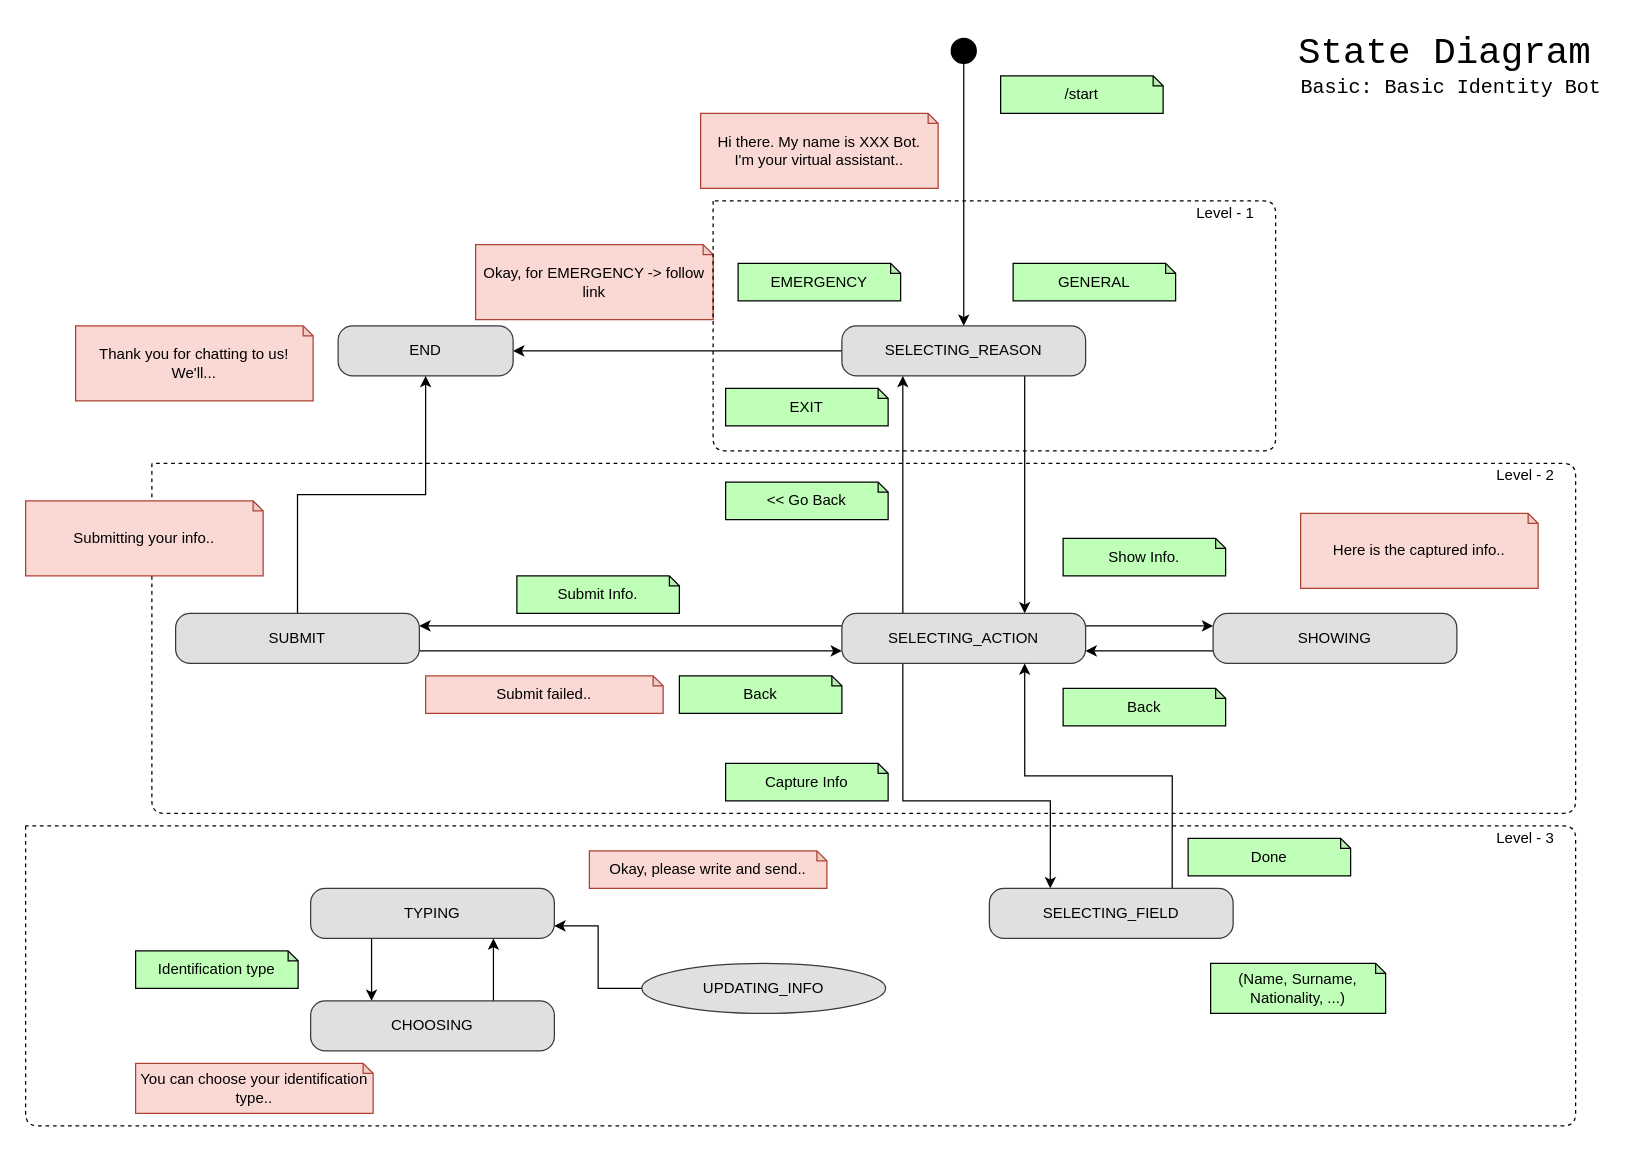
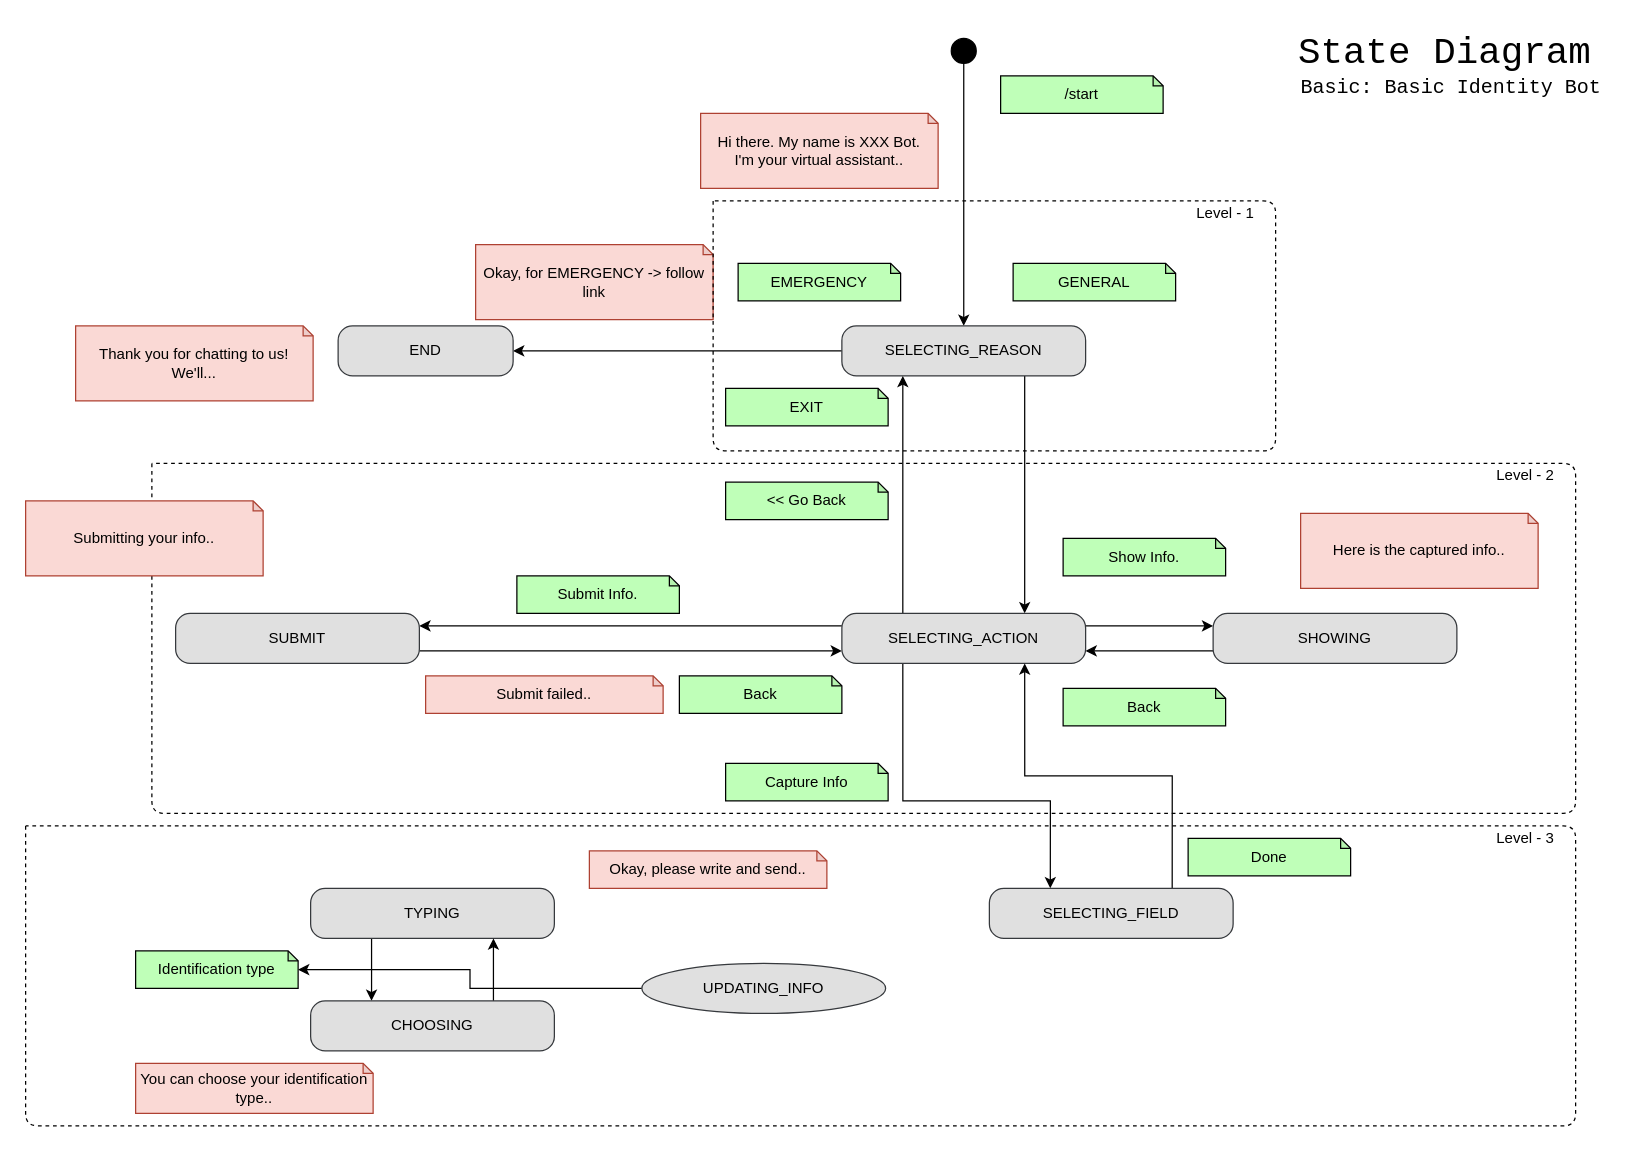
edge "SUBMIT" -> "END": removed
edge "UPDATING_INFO" -> "TYPING": now "UPDATING_INFO" -> "Identification type"
node "(Name, Surname, Nationality, ...)": removed
